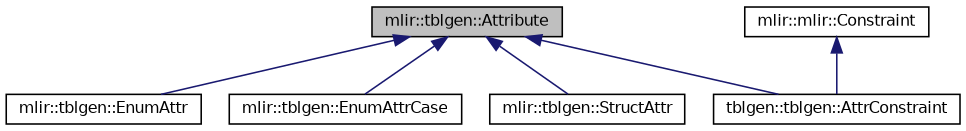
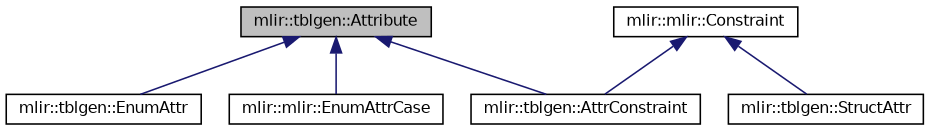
edge "mlir::tblgen::StructAttr" -> "mlir::tblgen::Attribute": now "mlir::tblgen::StructAttr" -> "mlir::mlir::Constraint"
node "mlir::tblgen::EnumAttrCase": label "mlir::tblgen::EnumAttrCase" -> "mlir::mlir::EnumAttrCase"
node "tblgen::tblgen::AttrConstraint": label "tblgen::tblgen::AttrConstraint" -> "mlir::tblgen::AttrConstraint"
